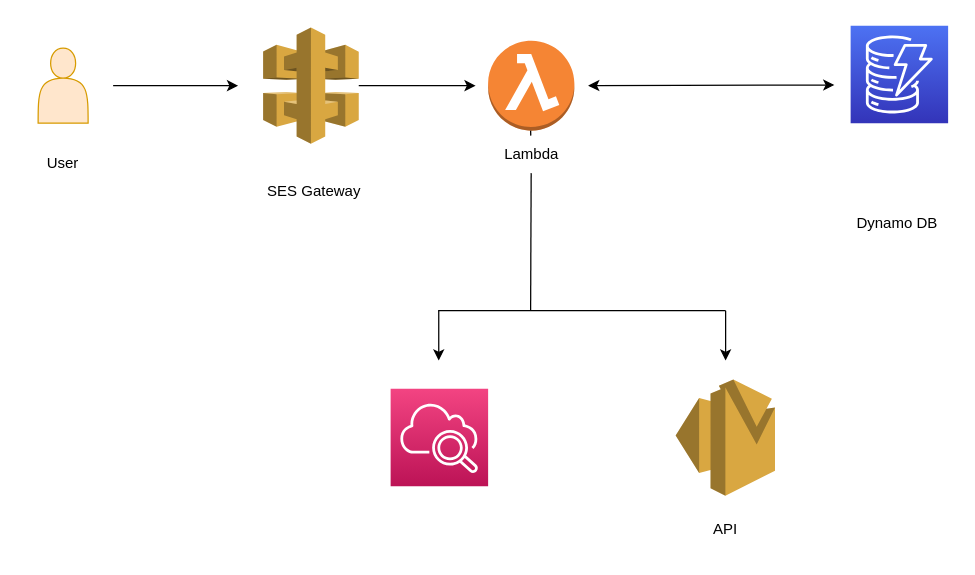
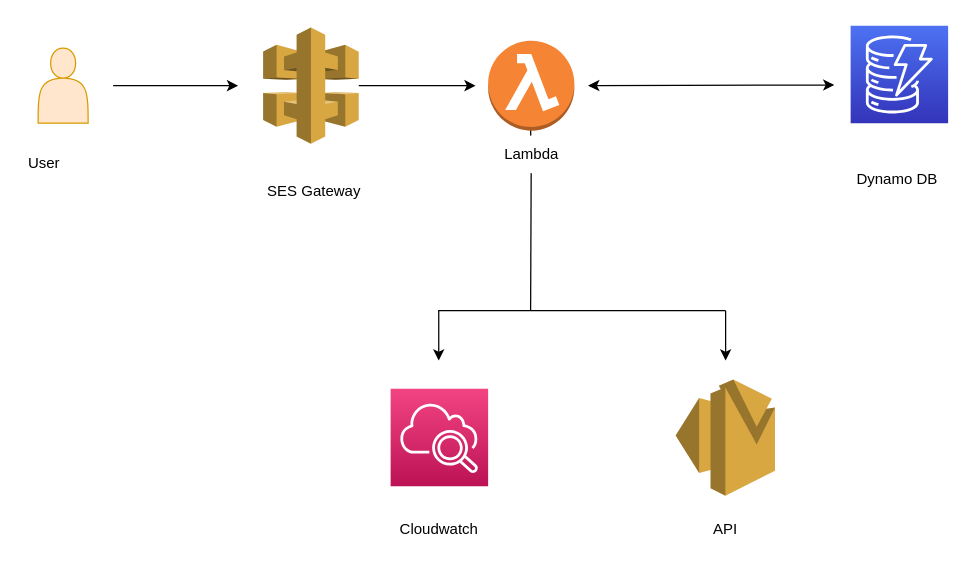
node "User": moved (63, 163) -> (44, 163)
node "Dynamo DB": moved (898, 223) -> (898, 179)
node "Cloudwatch": added
